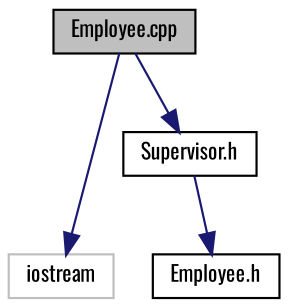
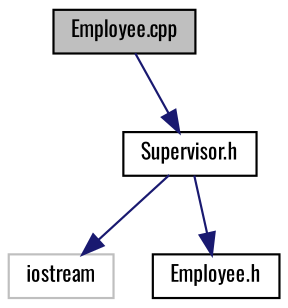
edge "Employee.cpp" -> "iostream": now "Supervisor.h" -> "iostream"
